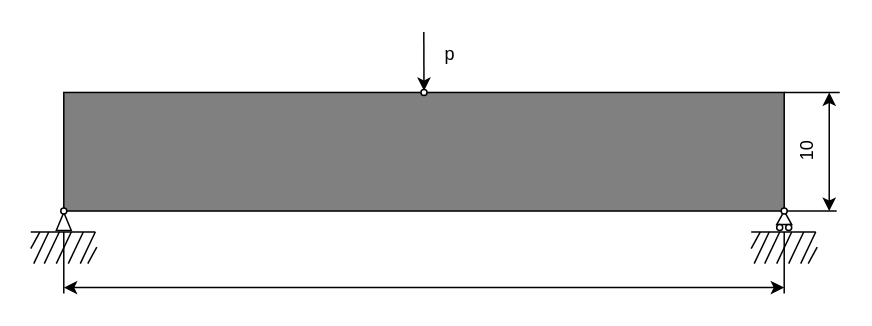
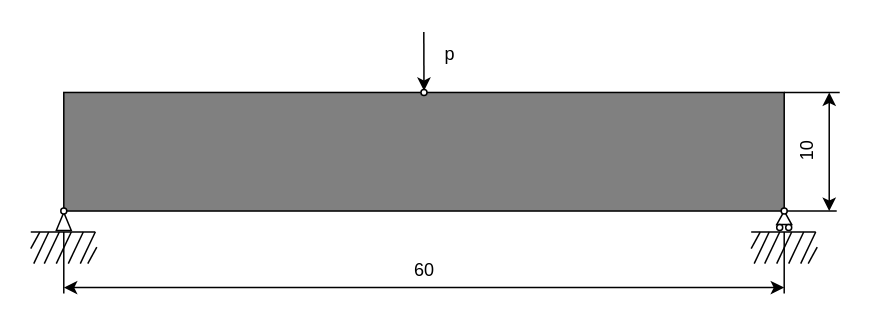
node "60": added
